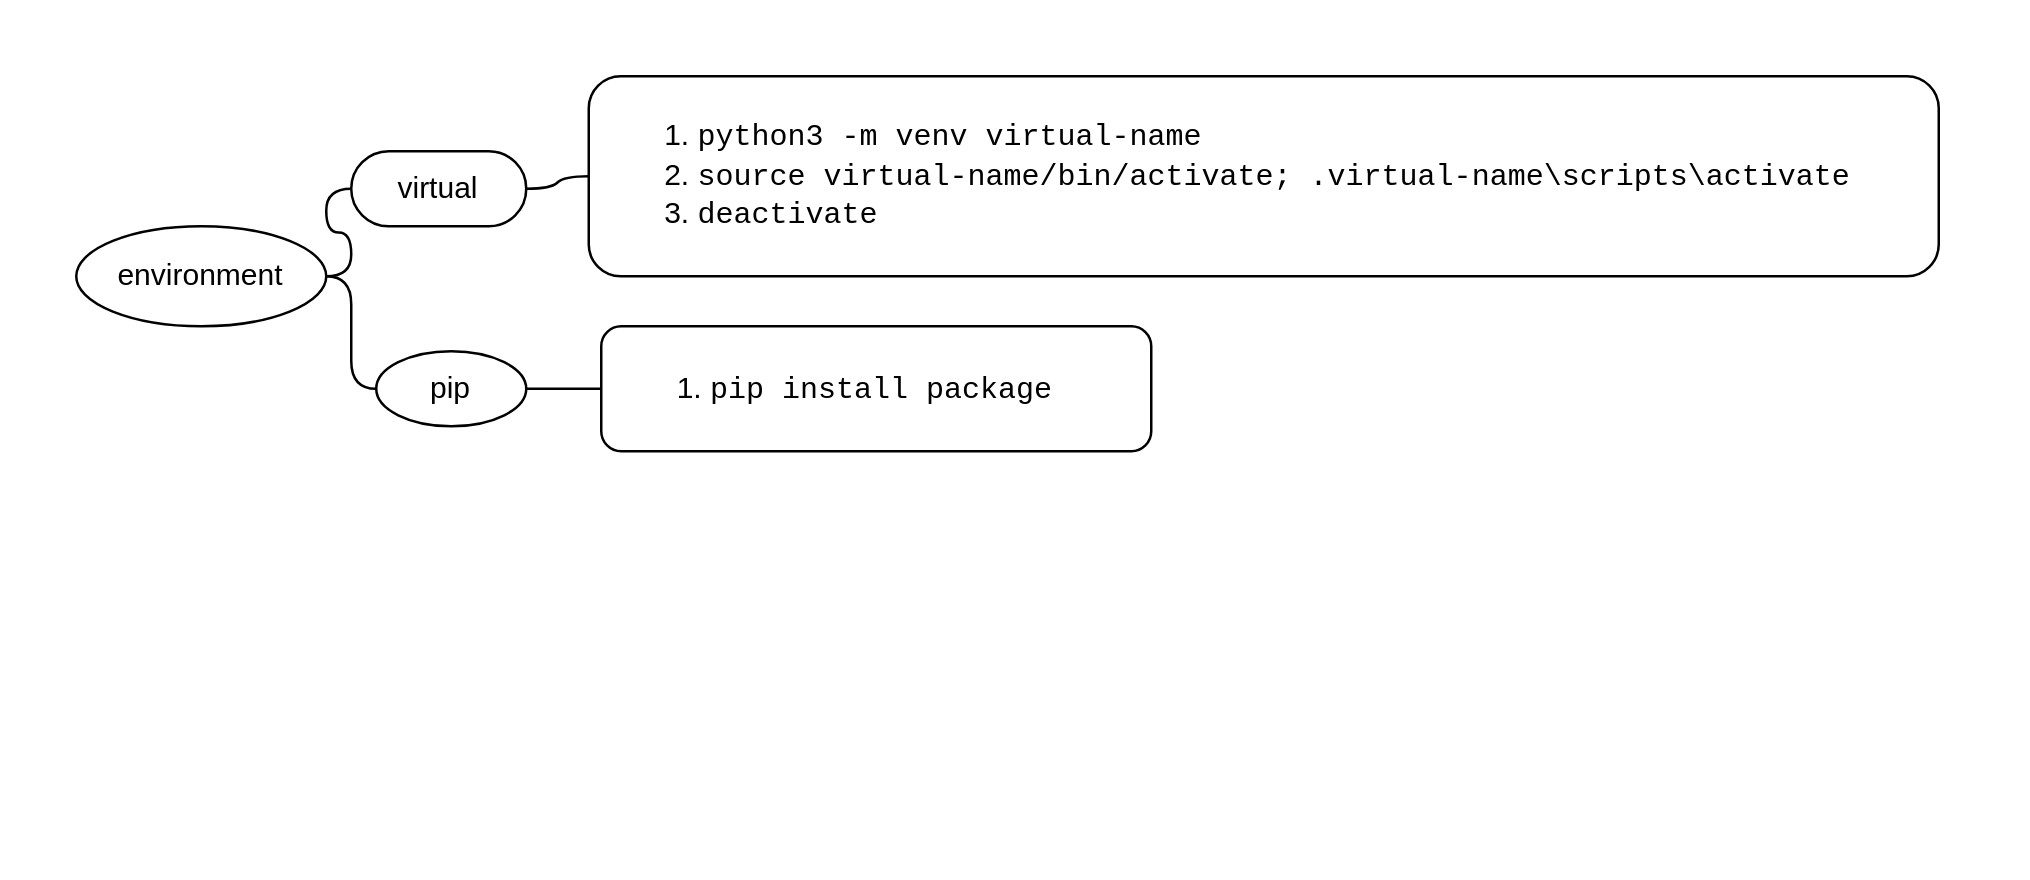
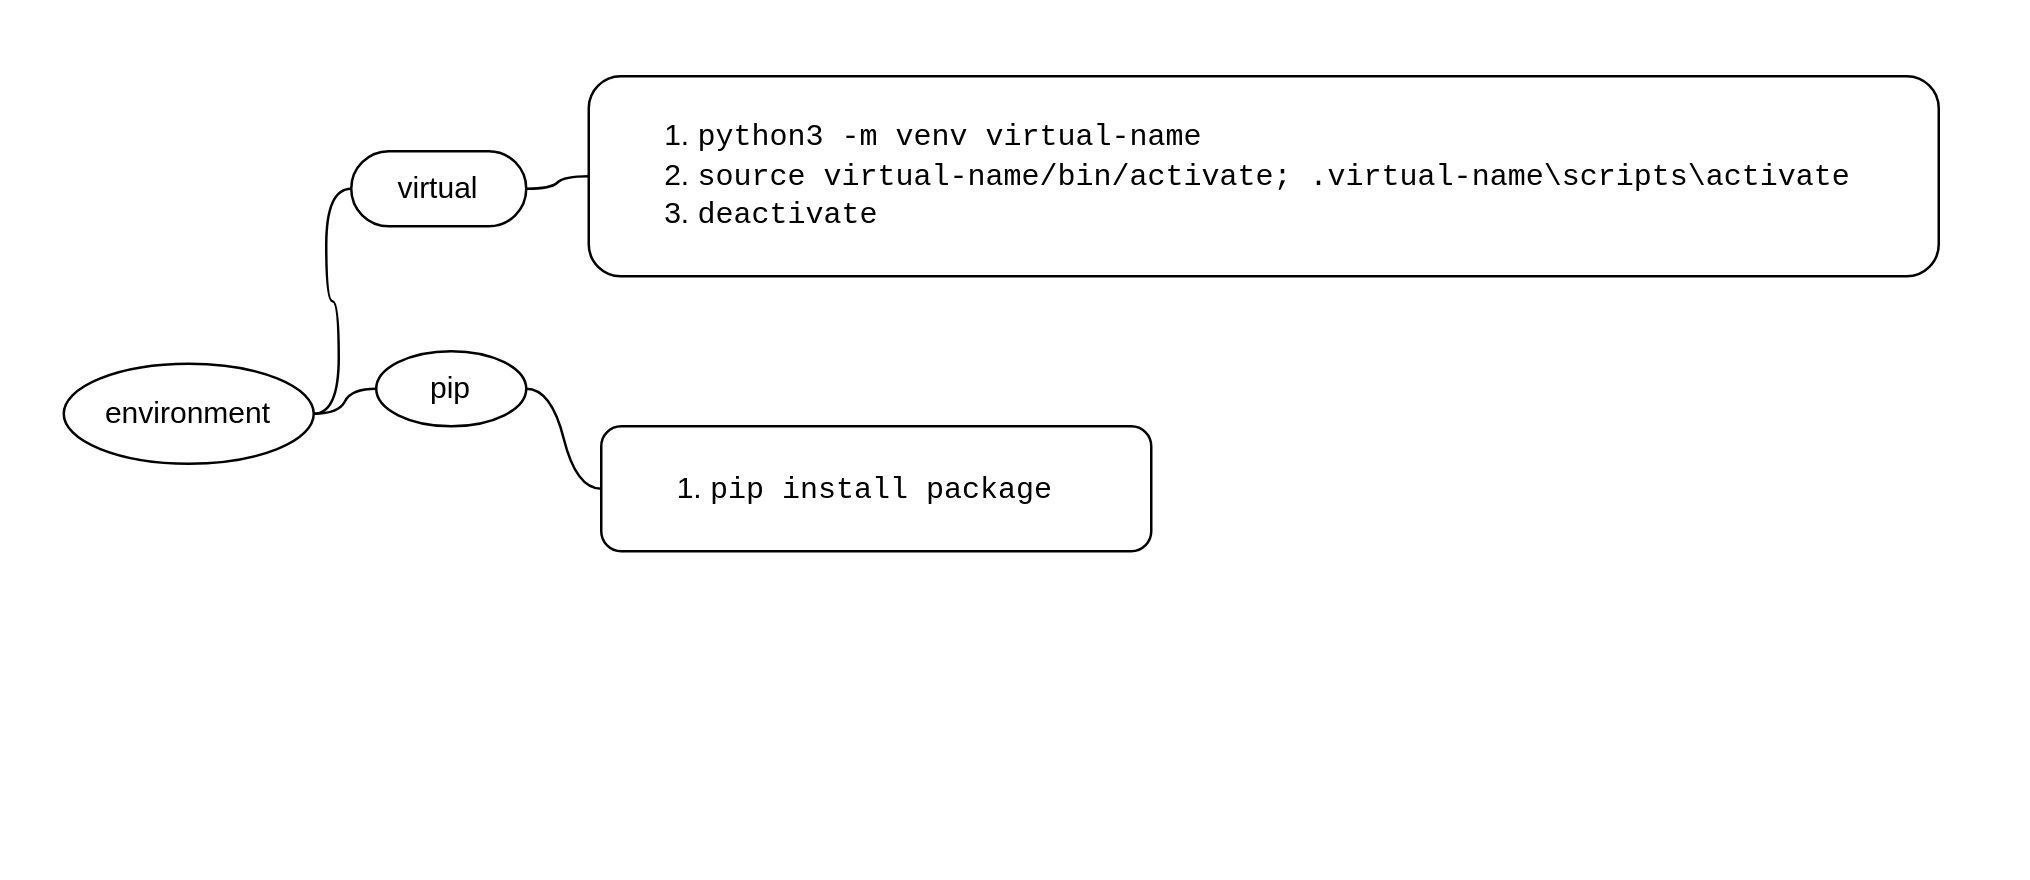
node "environment": moved (201, 276) -> (189, 414)
node "pip install package": moved (876, 389) -> (876, 489)
